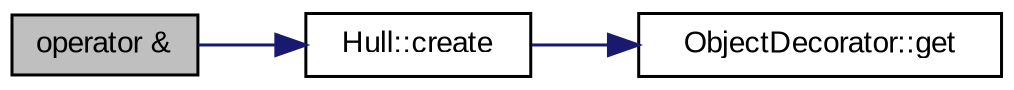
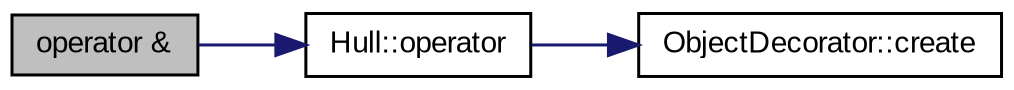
node "Hull::create": label "Hull::create" -> "Hull::operator"
node "ObjectDecorator::get": label "ObjectDecorator::get" -> "ObjectDecorator::create"
